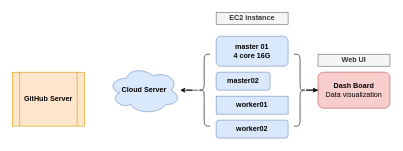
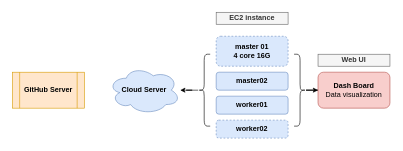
node "master 01 4 core 16G": style solid -> dashed
node "master02": size 54x18 -> 72x18
node "GitHub Server": size 72x54 -> 72x36
node "worker01": shape rectangle -> rounded rectangle
node "worker02": style solid -> dashed
